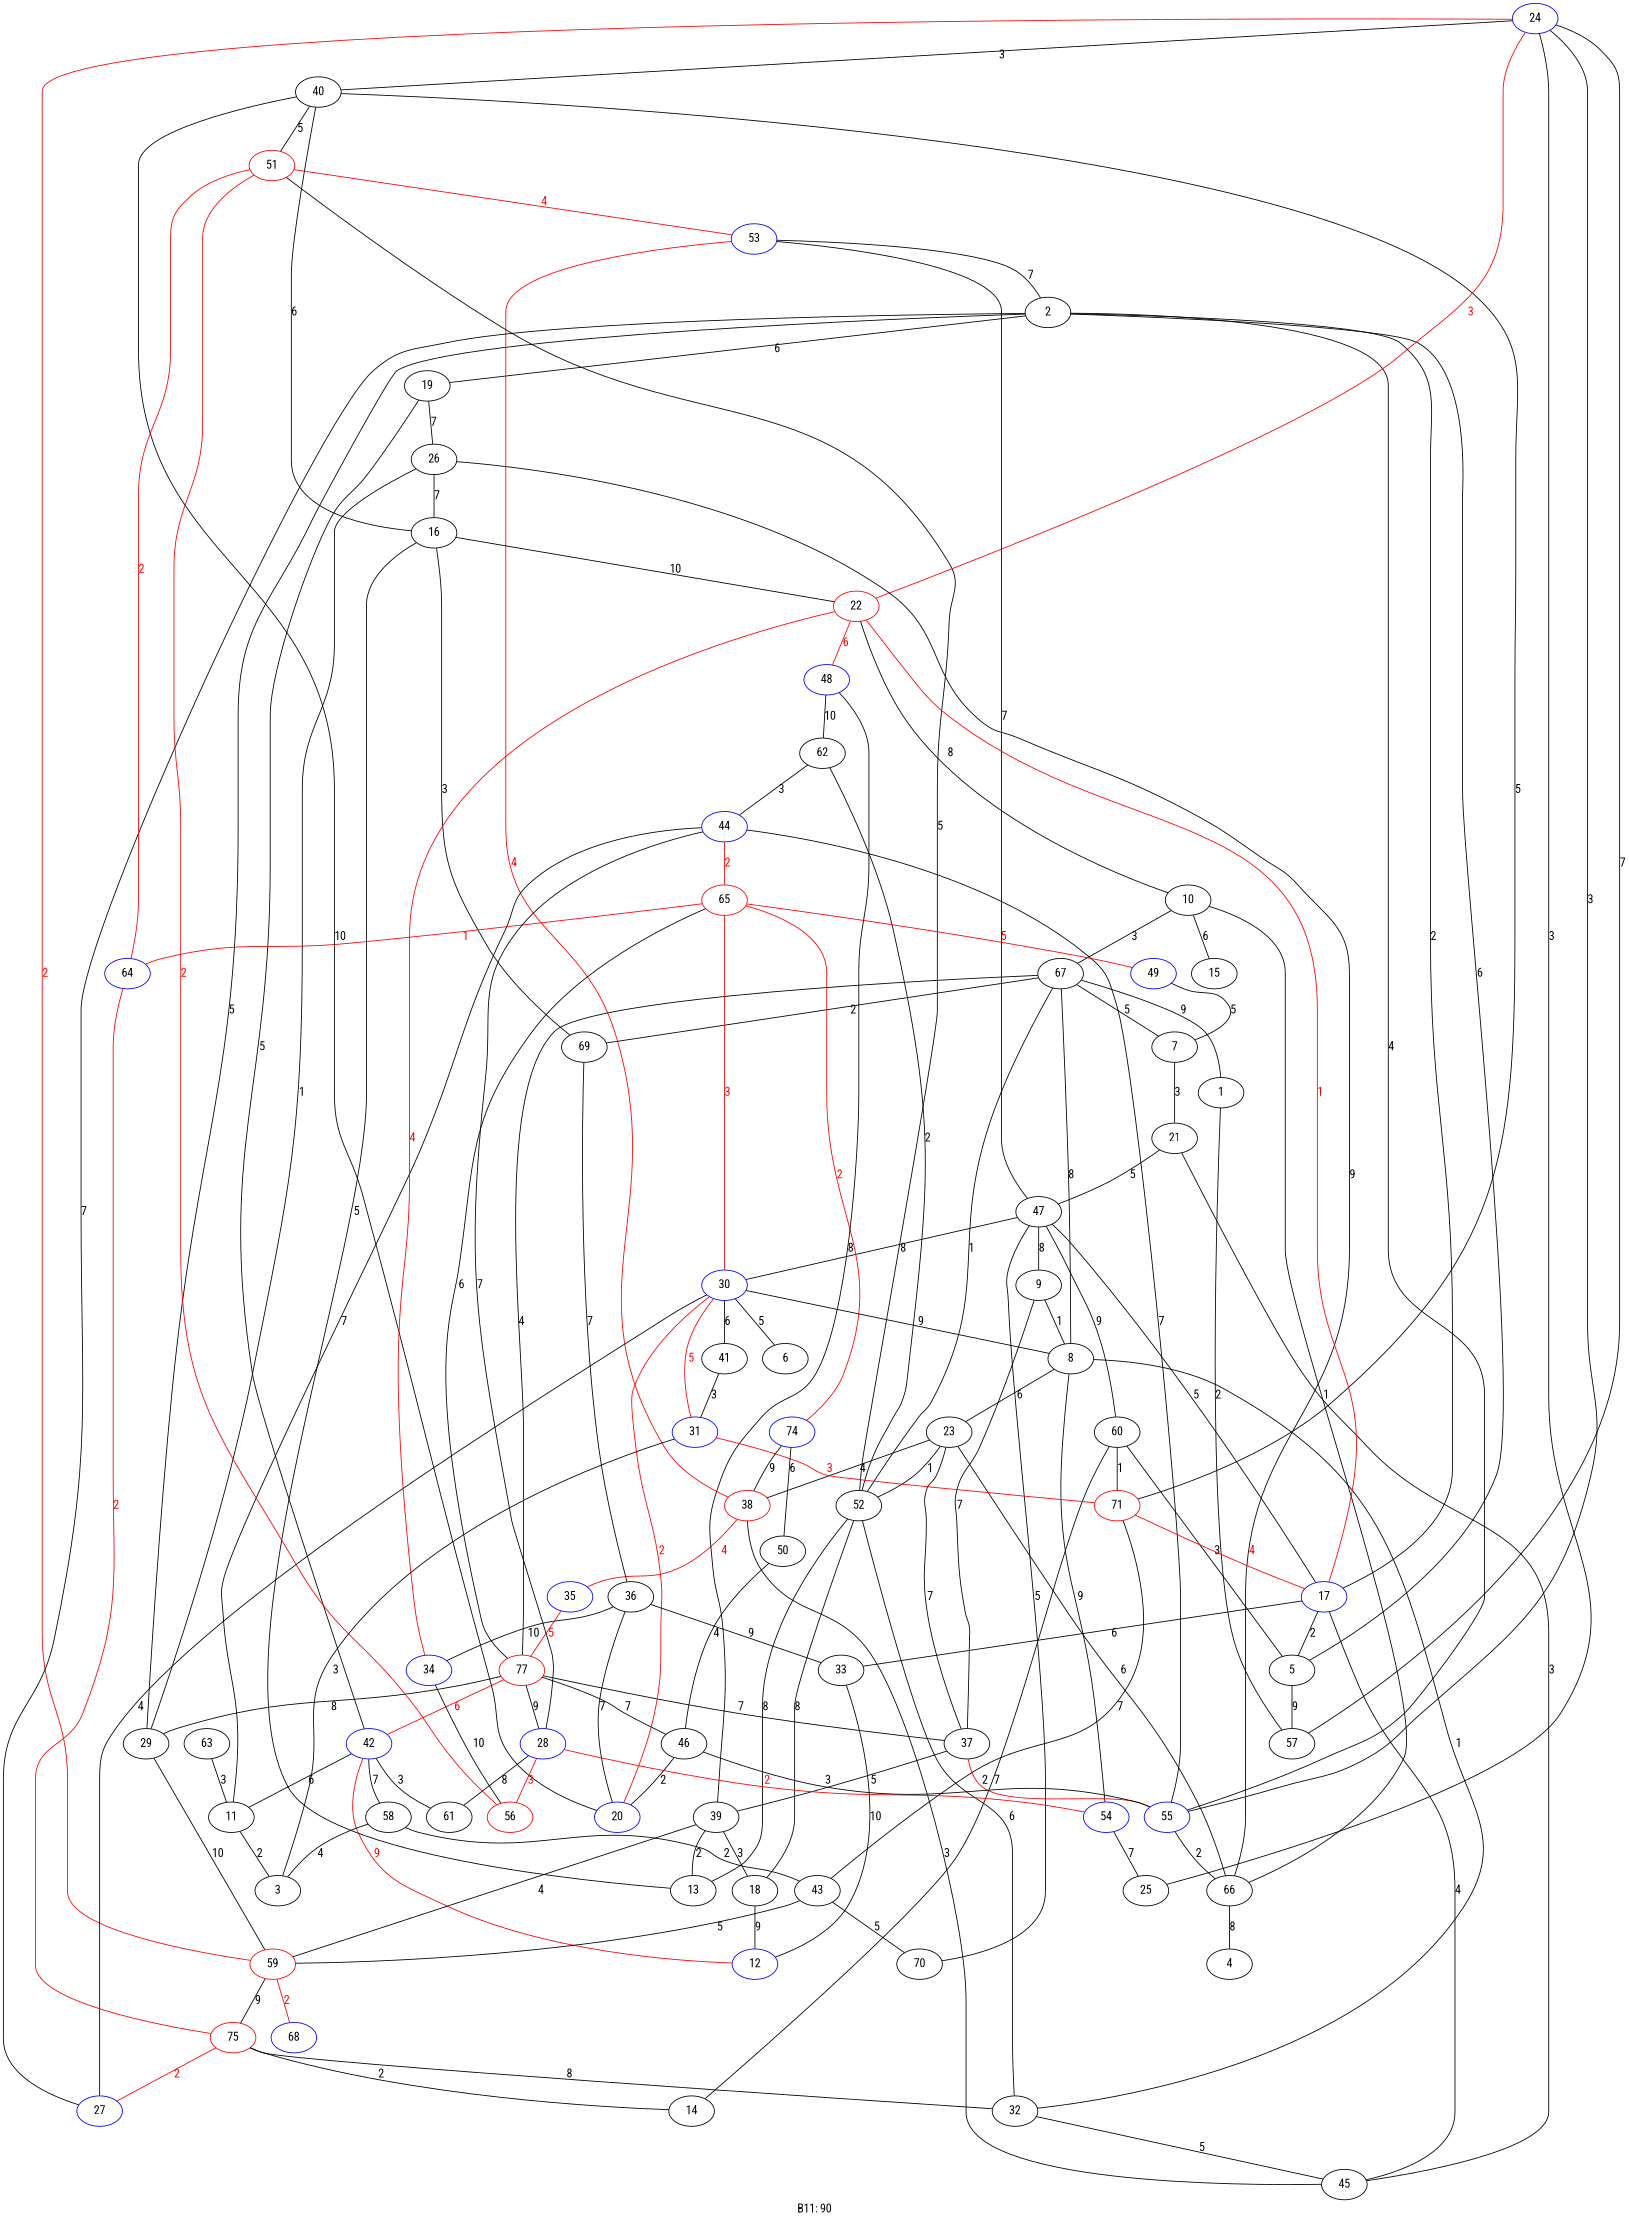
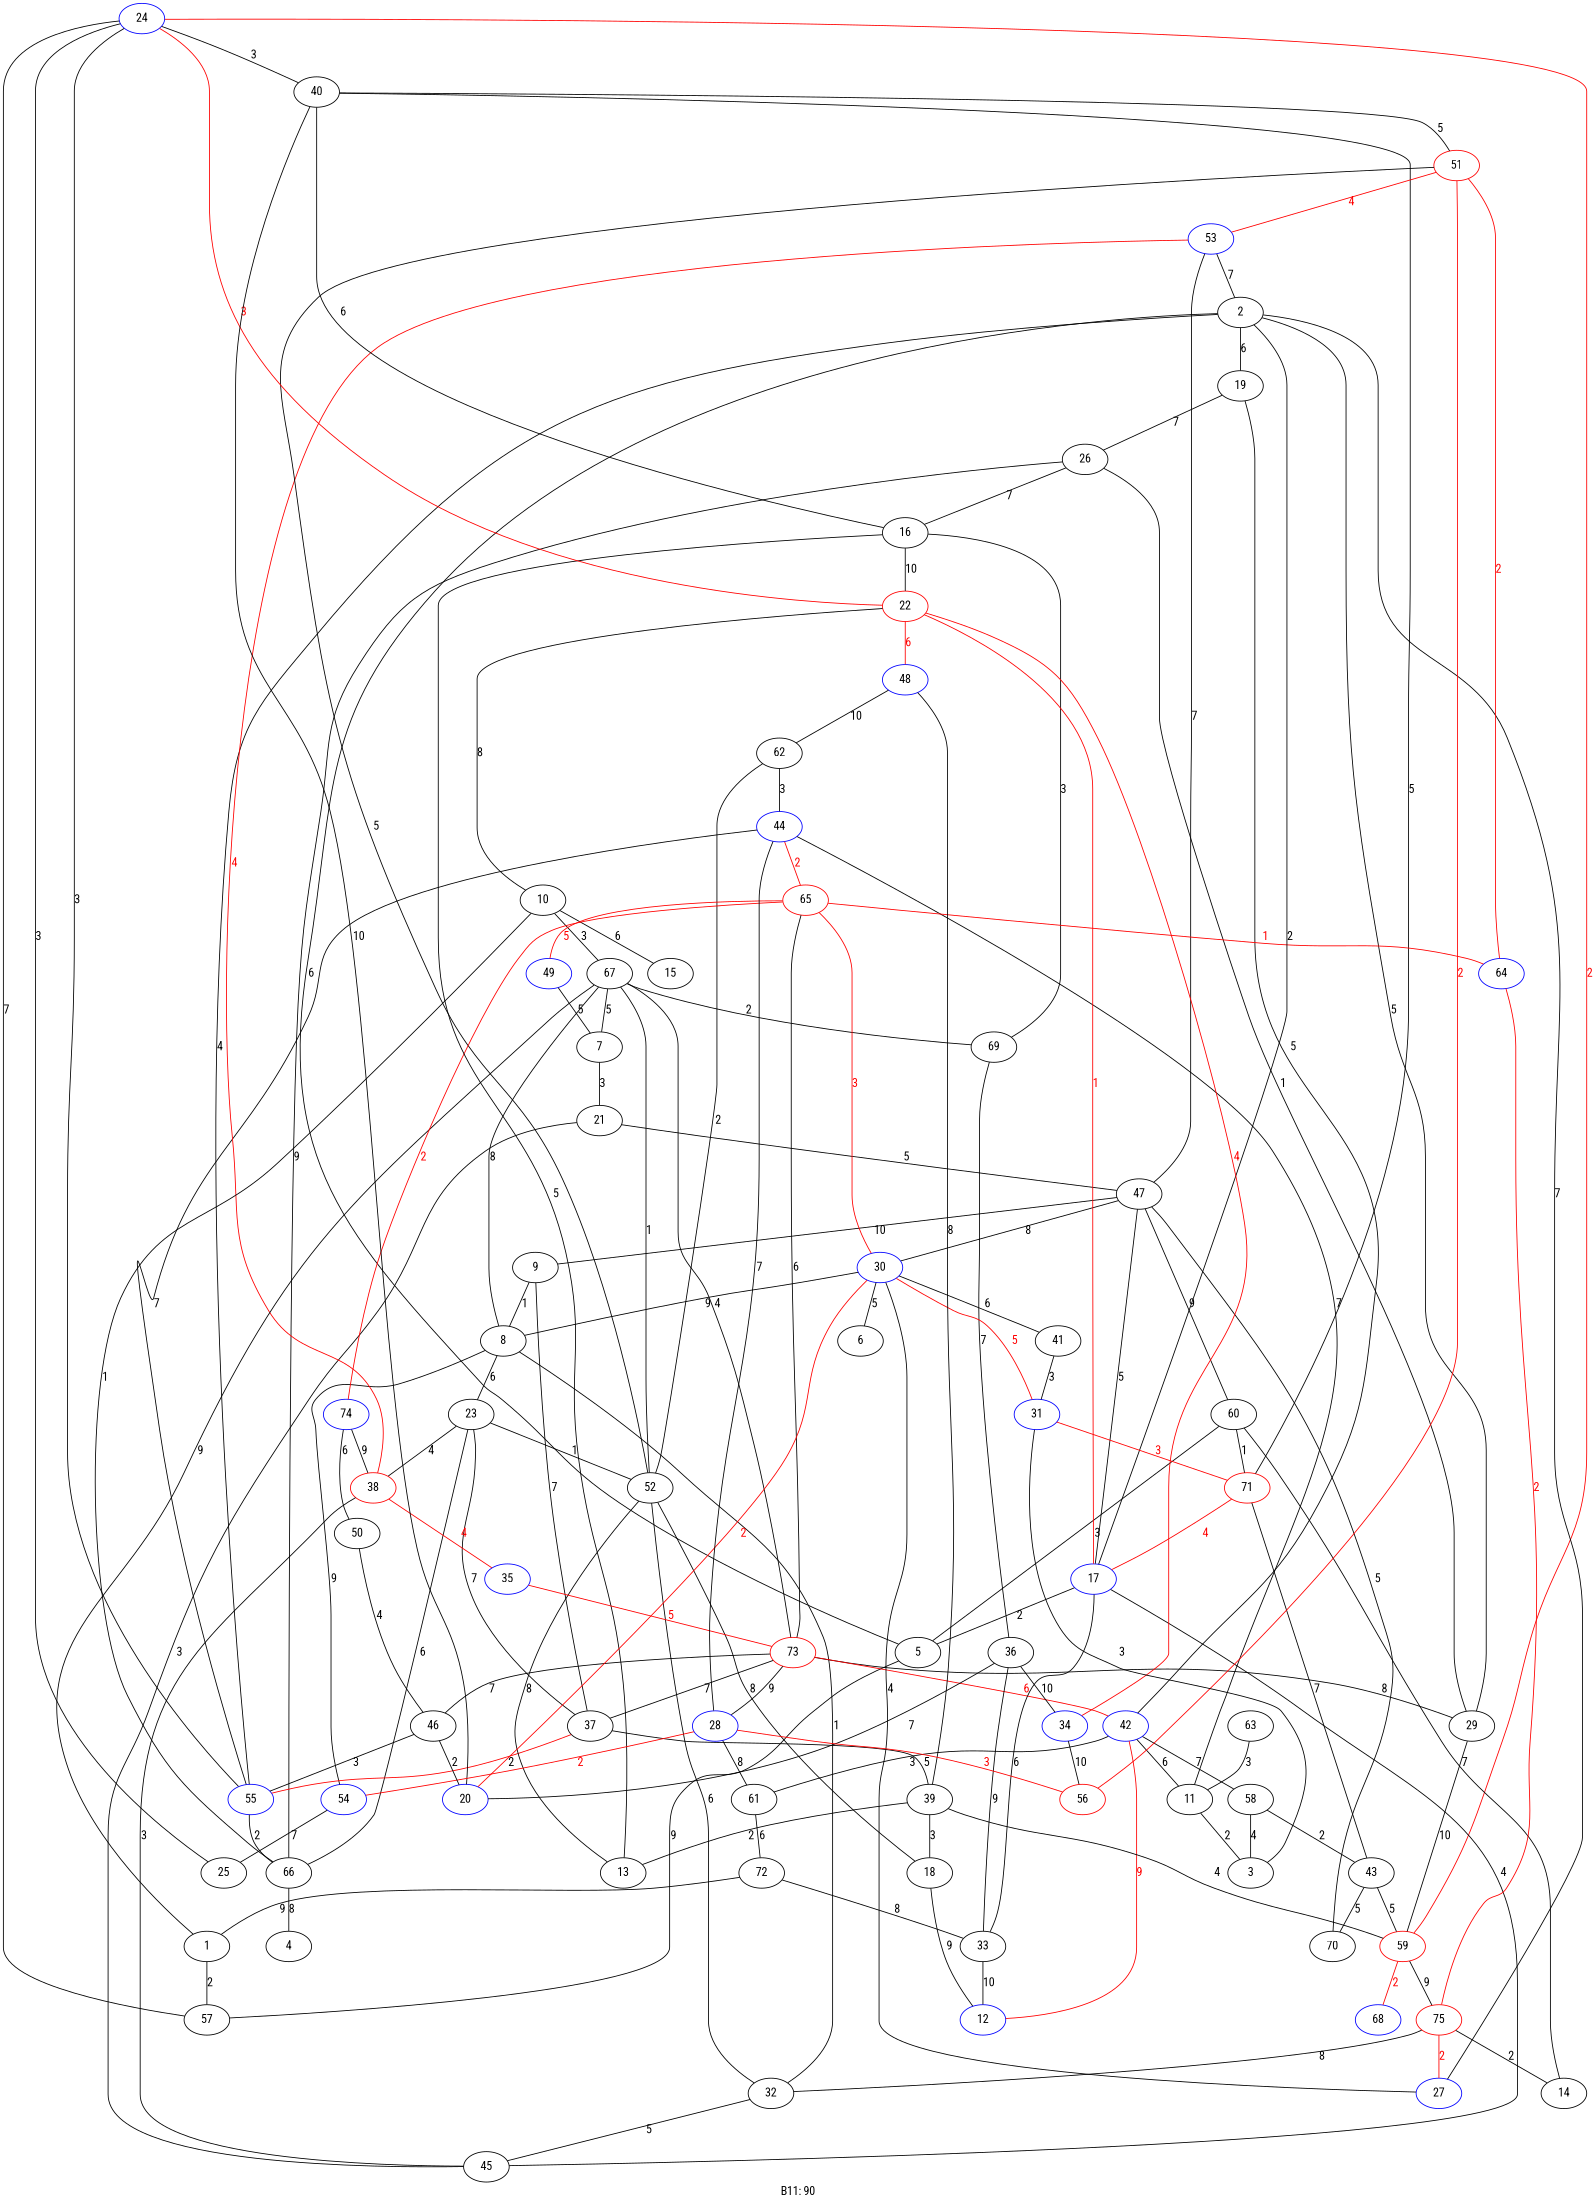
edge "47" -- "9": label "8" -> "10"
node "77": label "77" -> "73"
node "72": added
